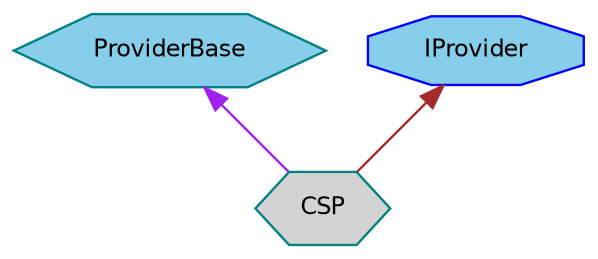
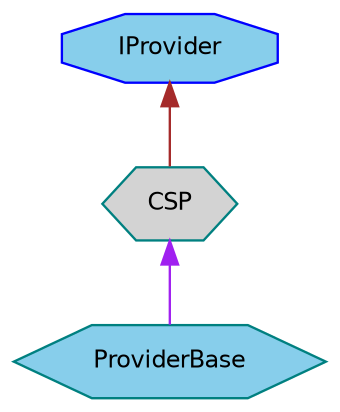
edge "CSP" -> "ProviderBase": reversed
